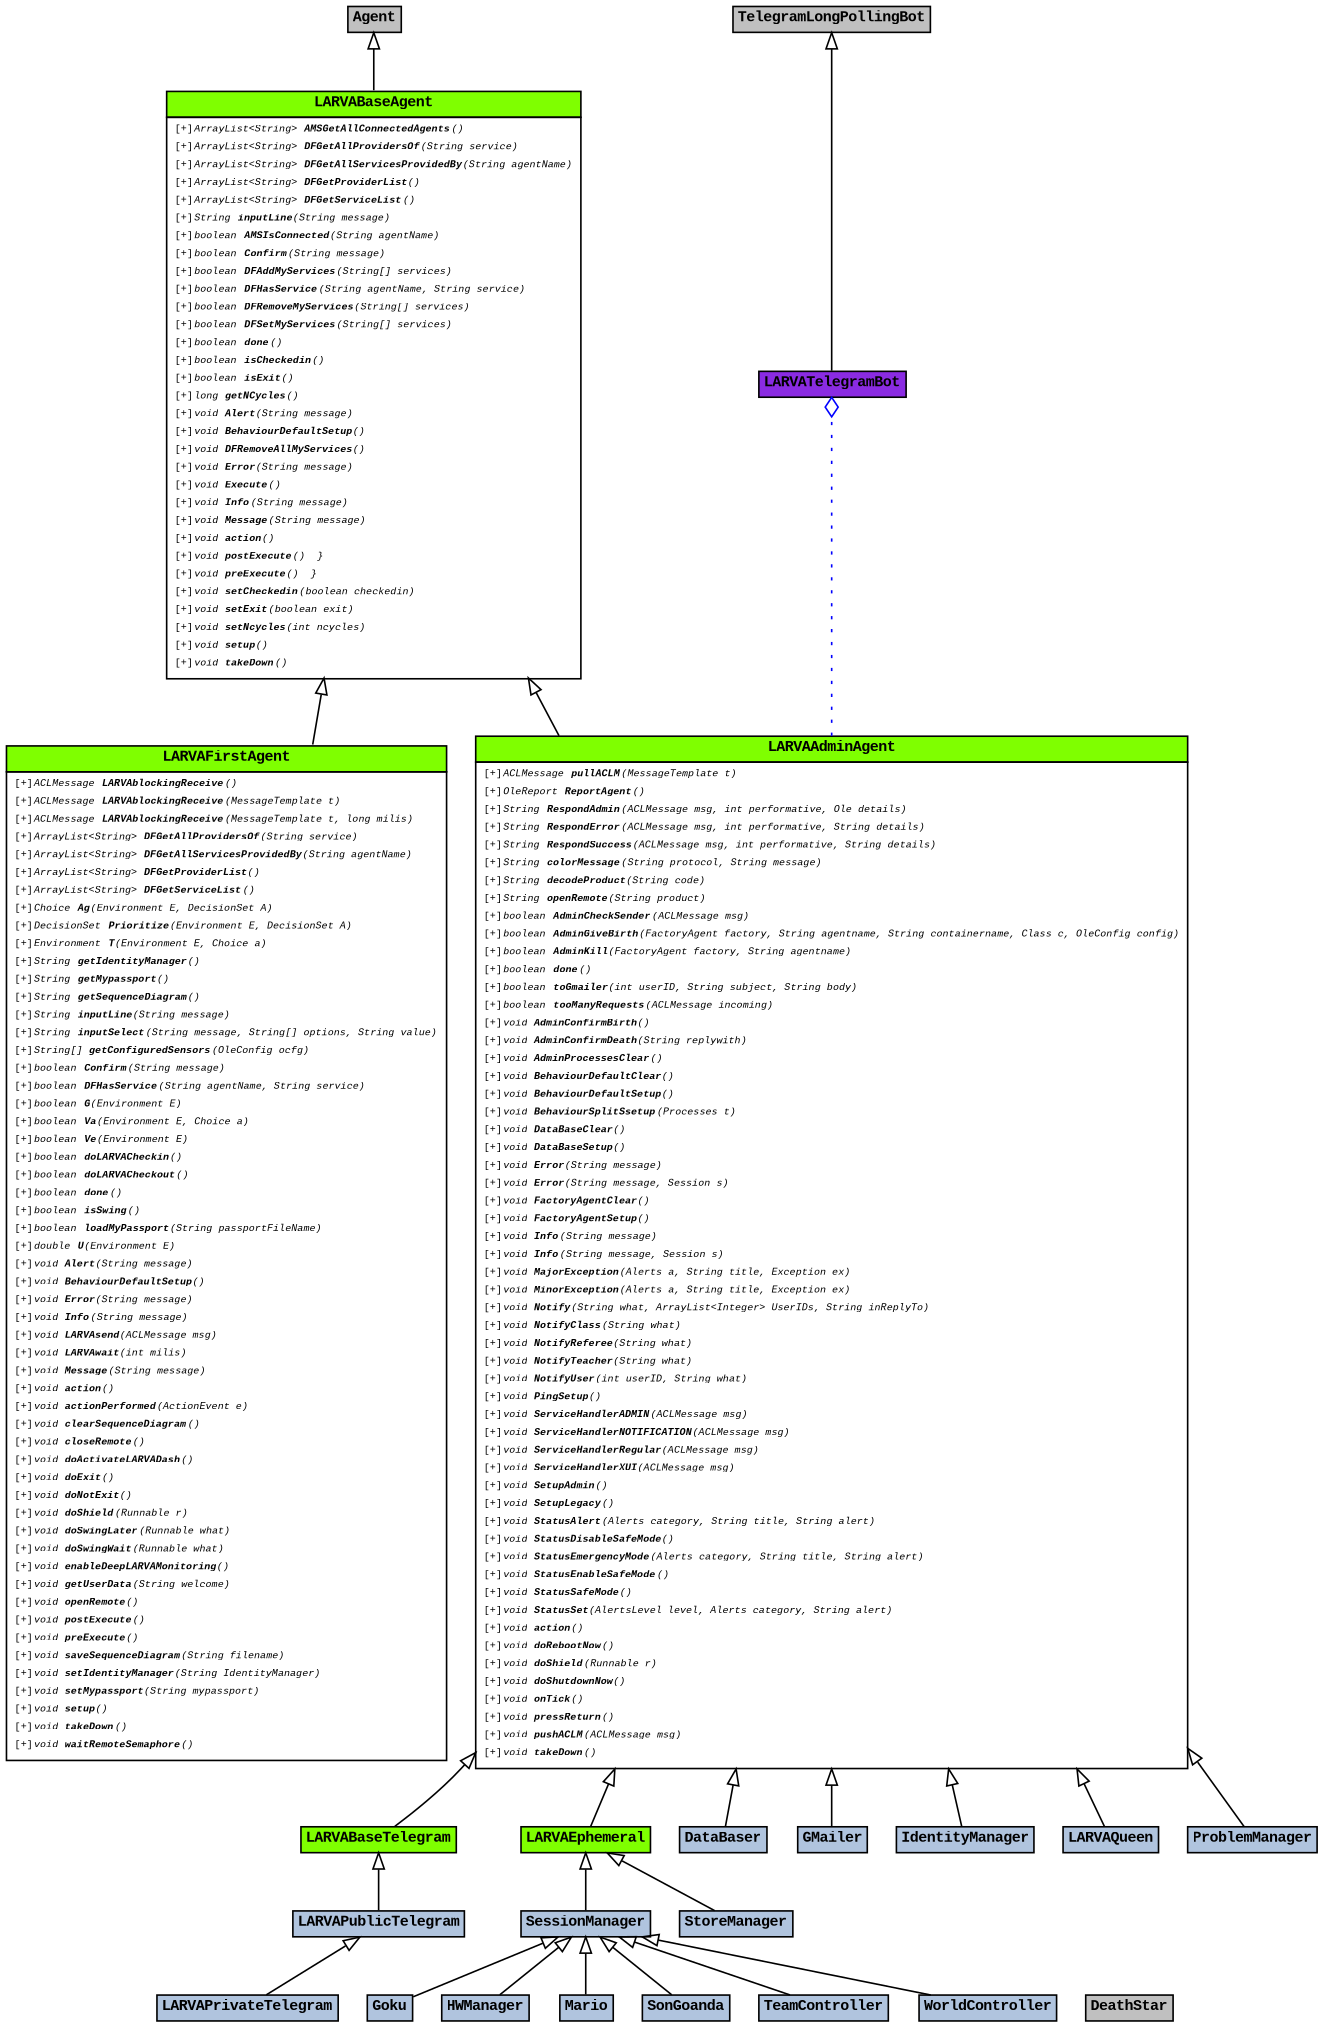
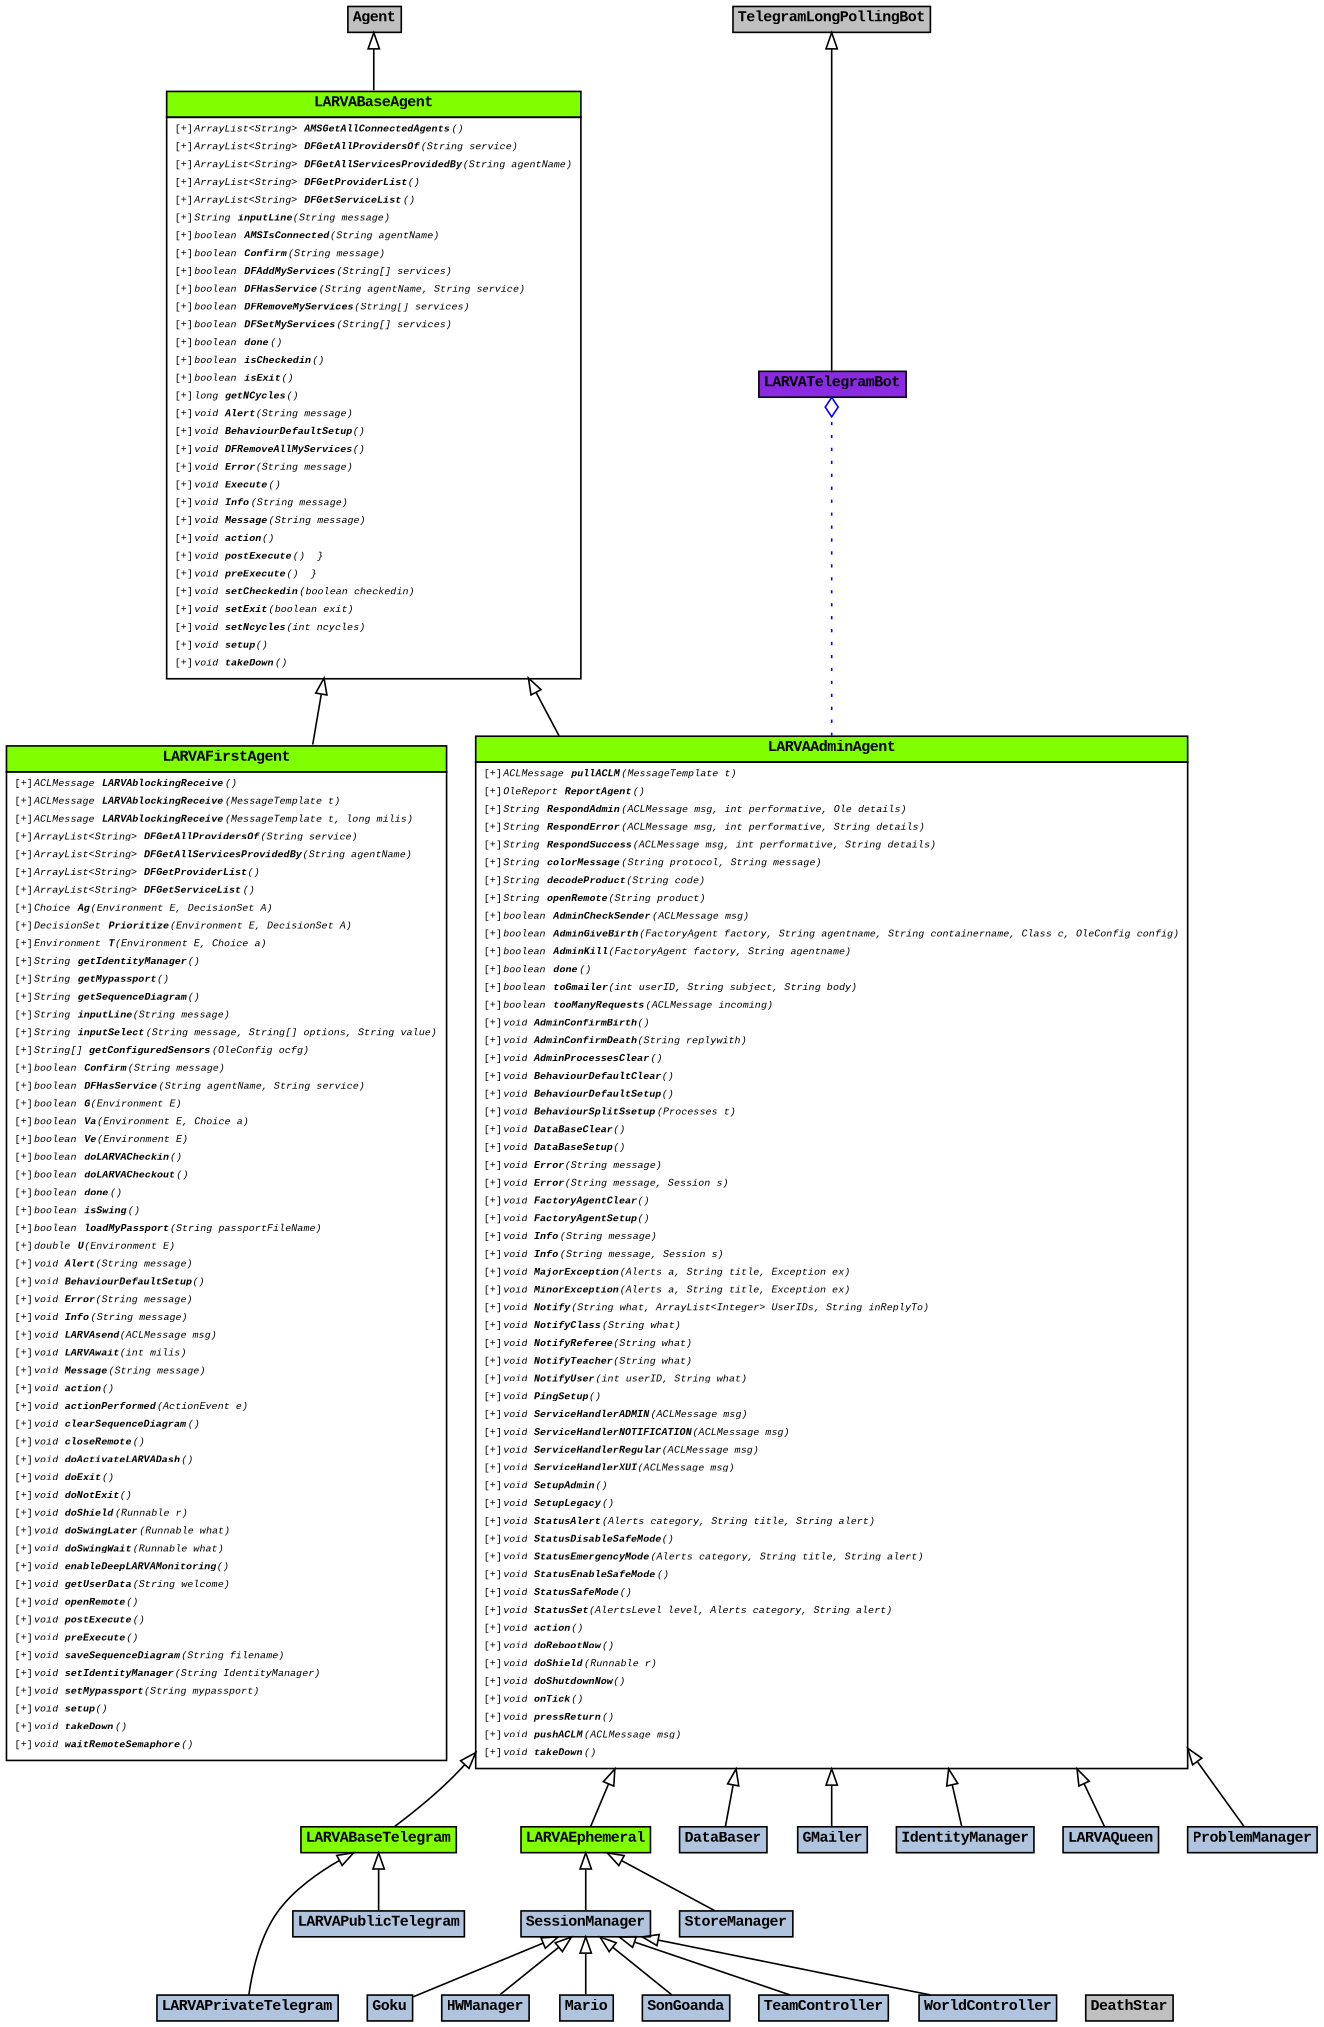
edge "LARVAPrivateTelegram" -> "LARVAPublicTelegram": now "LARVAPrivateTelegram" -> "LARVABaseTelegram"
